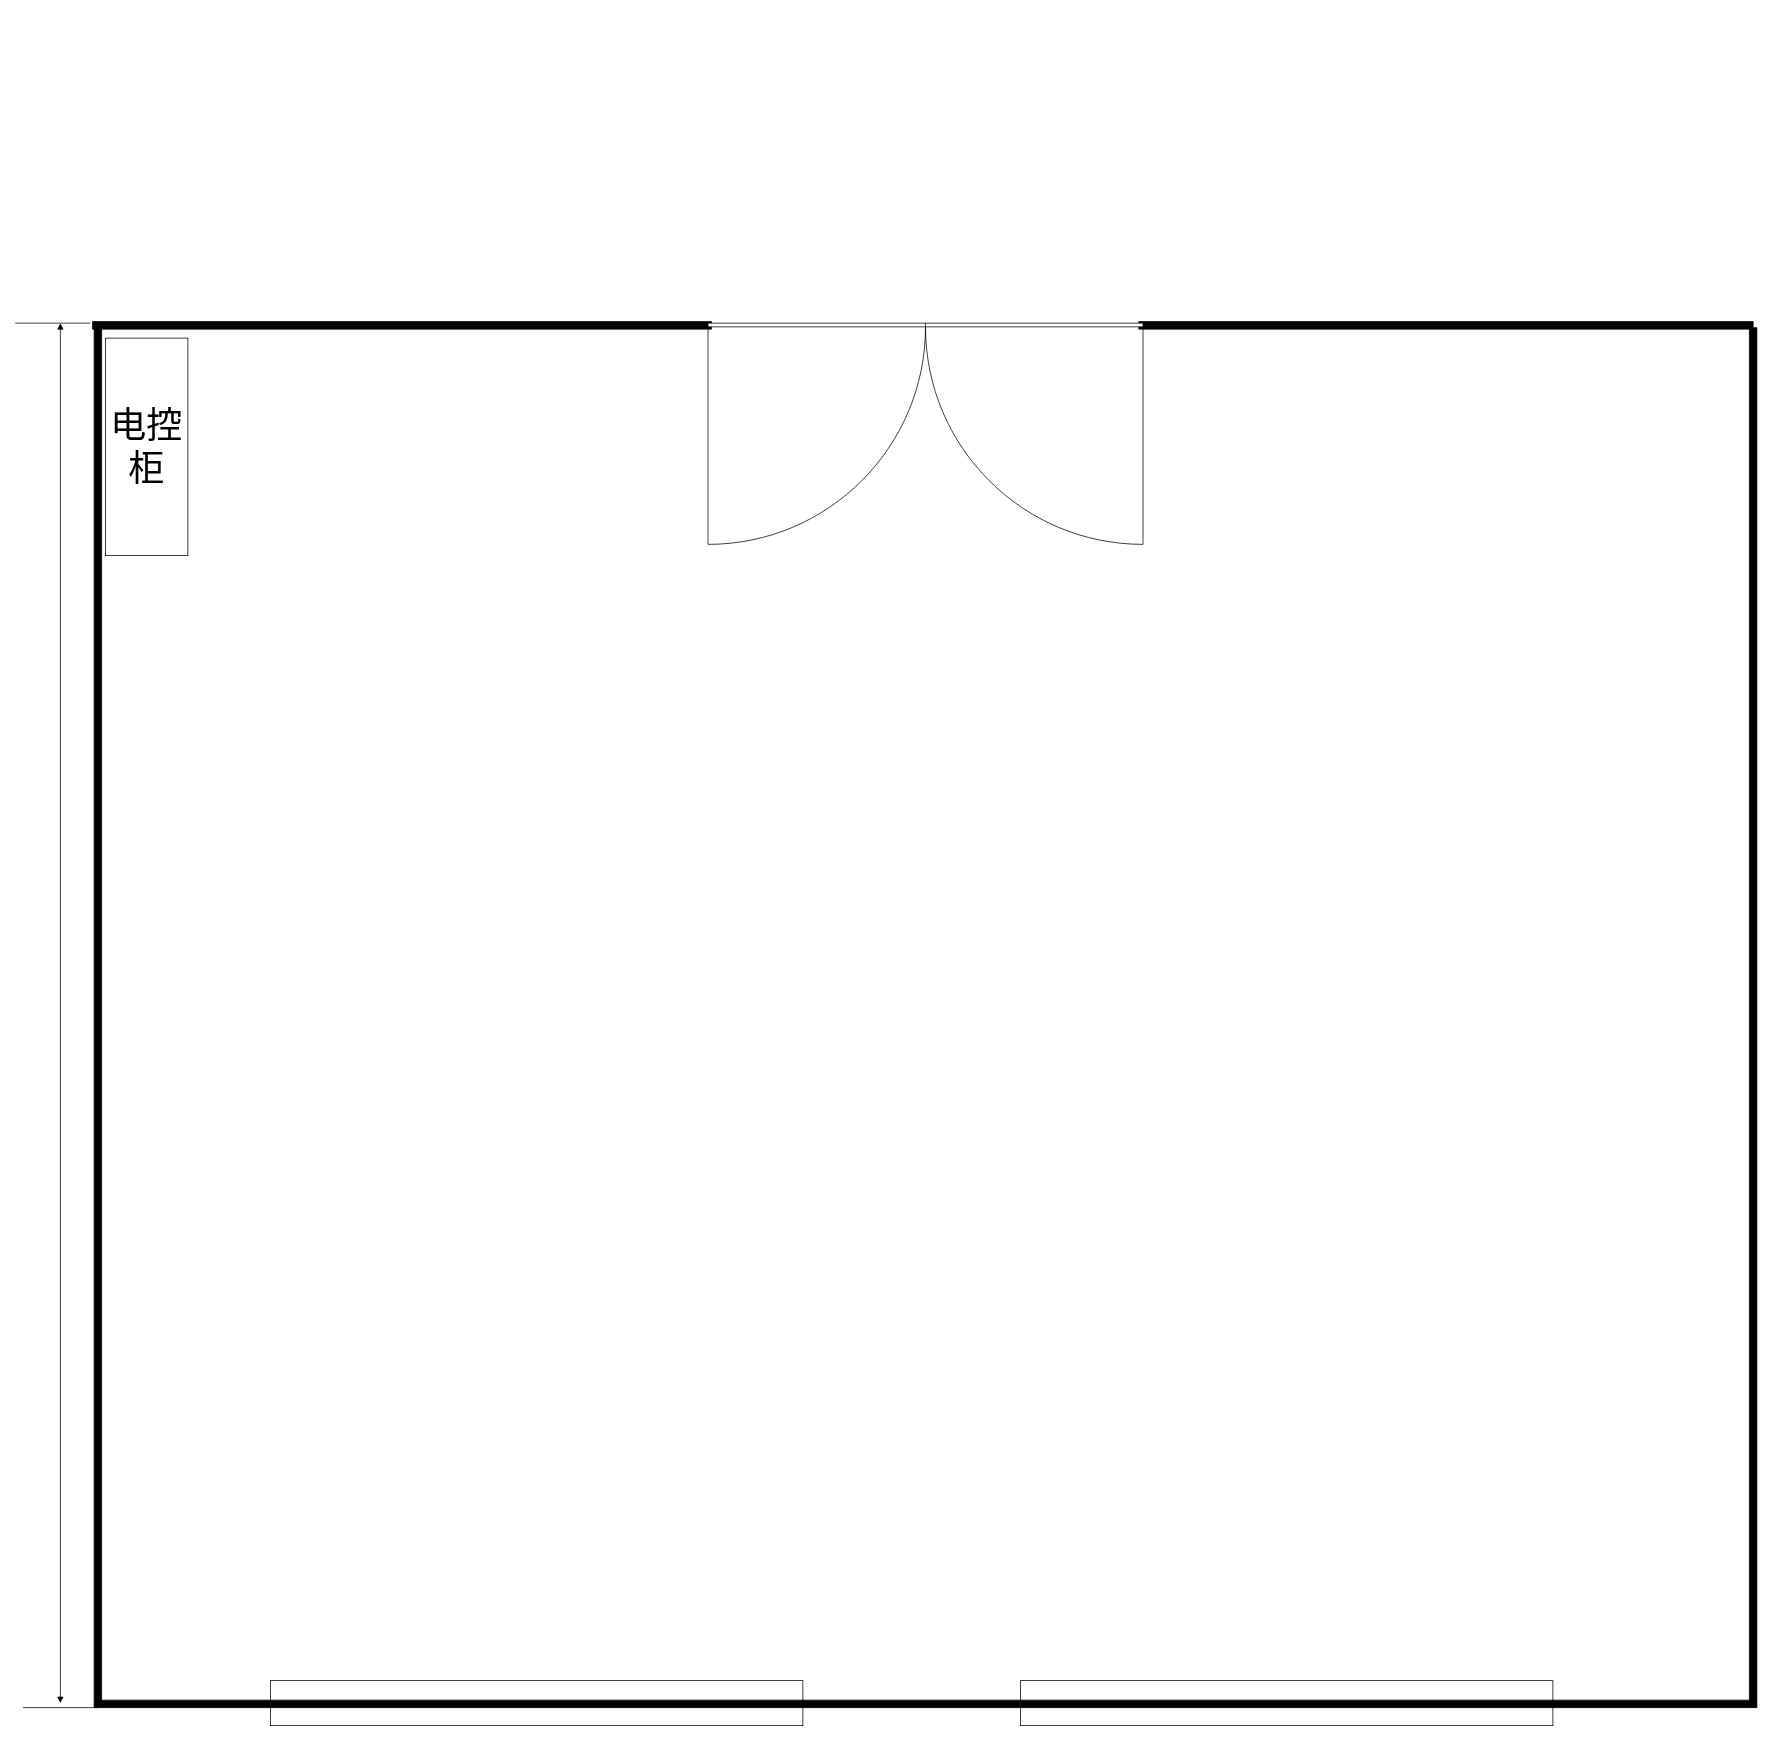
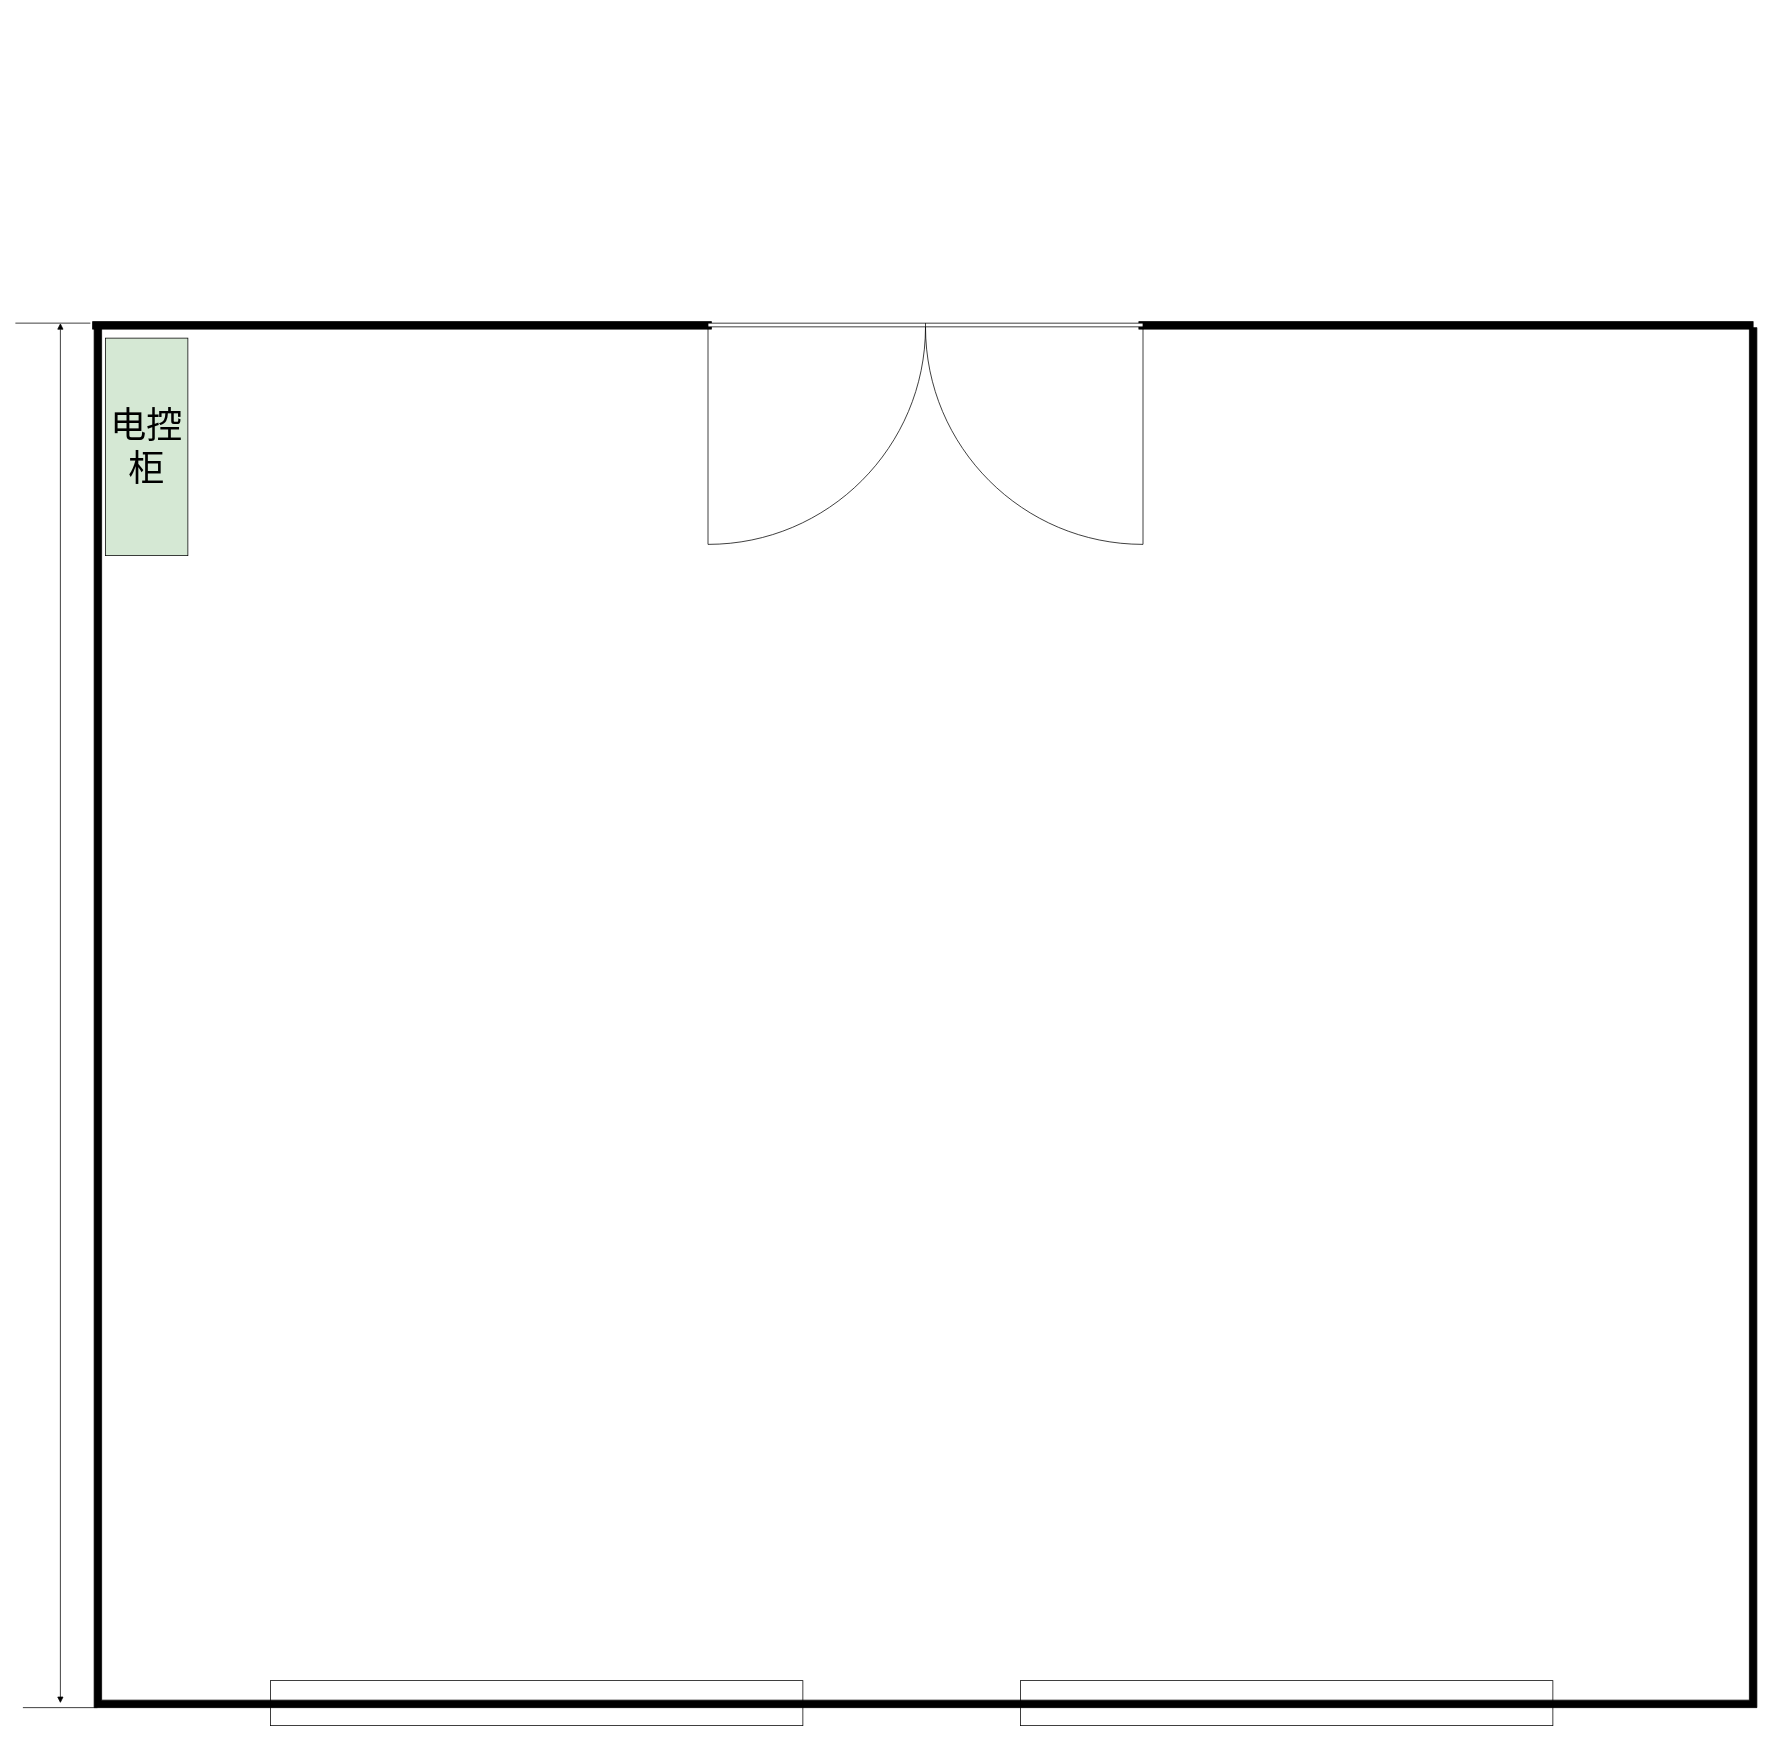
node "电控柜": fillcolor #ffffff -> #d5e8d4
